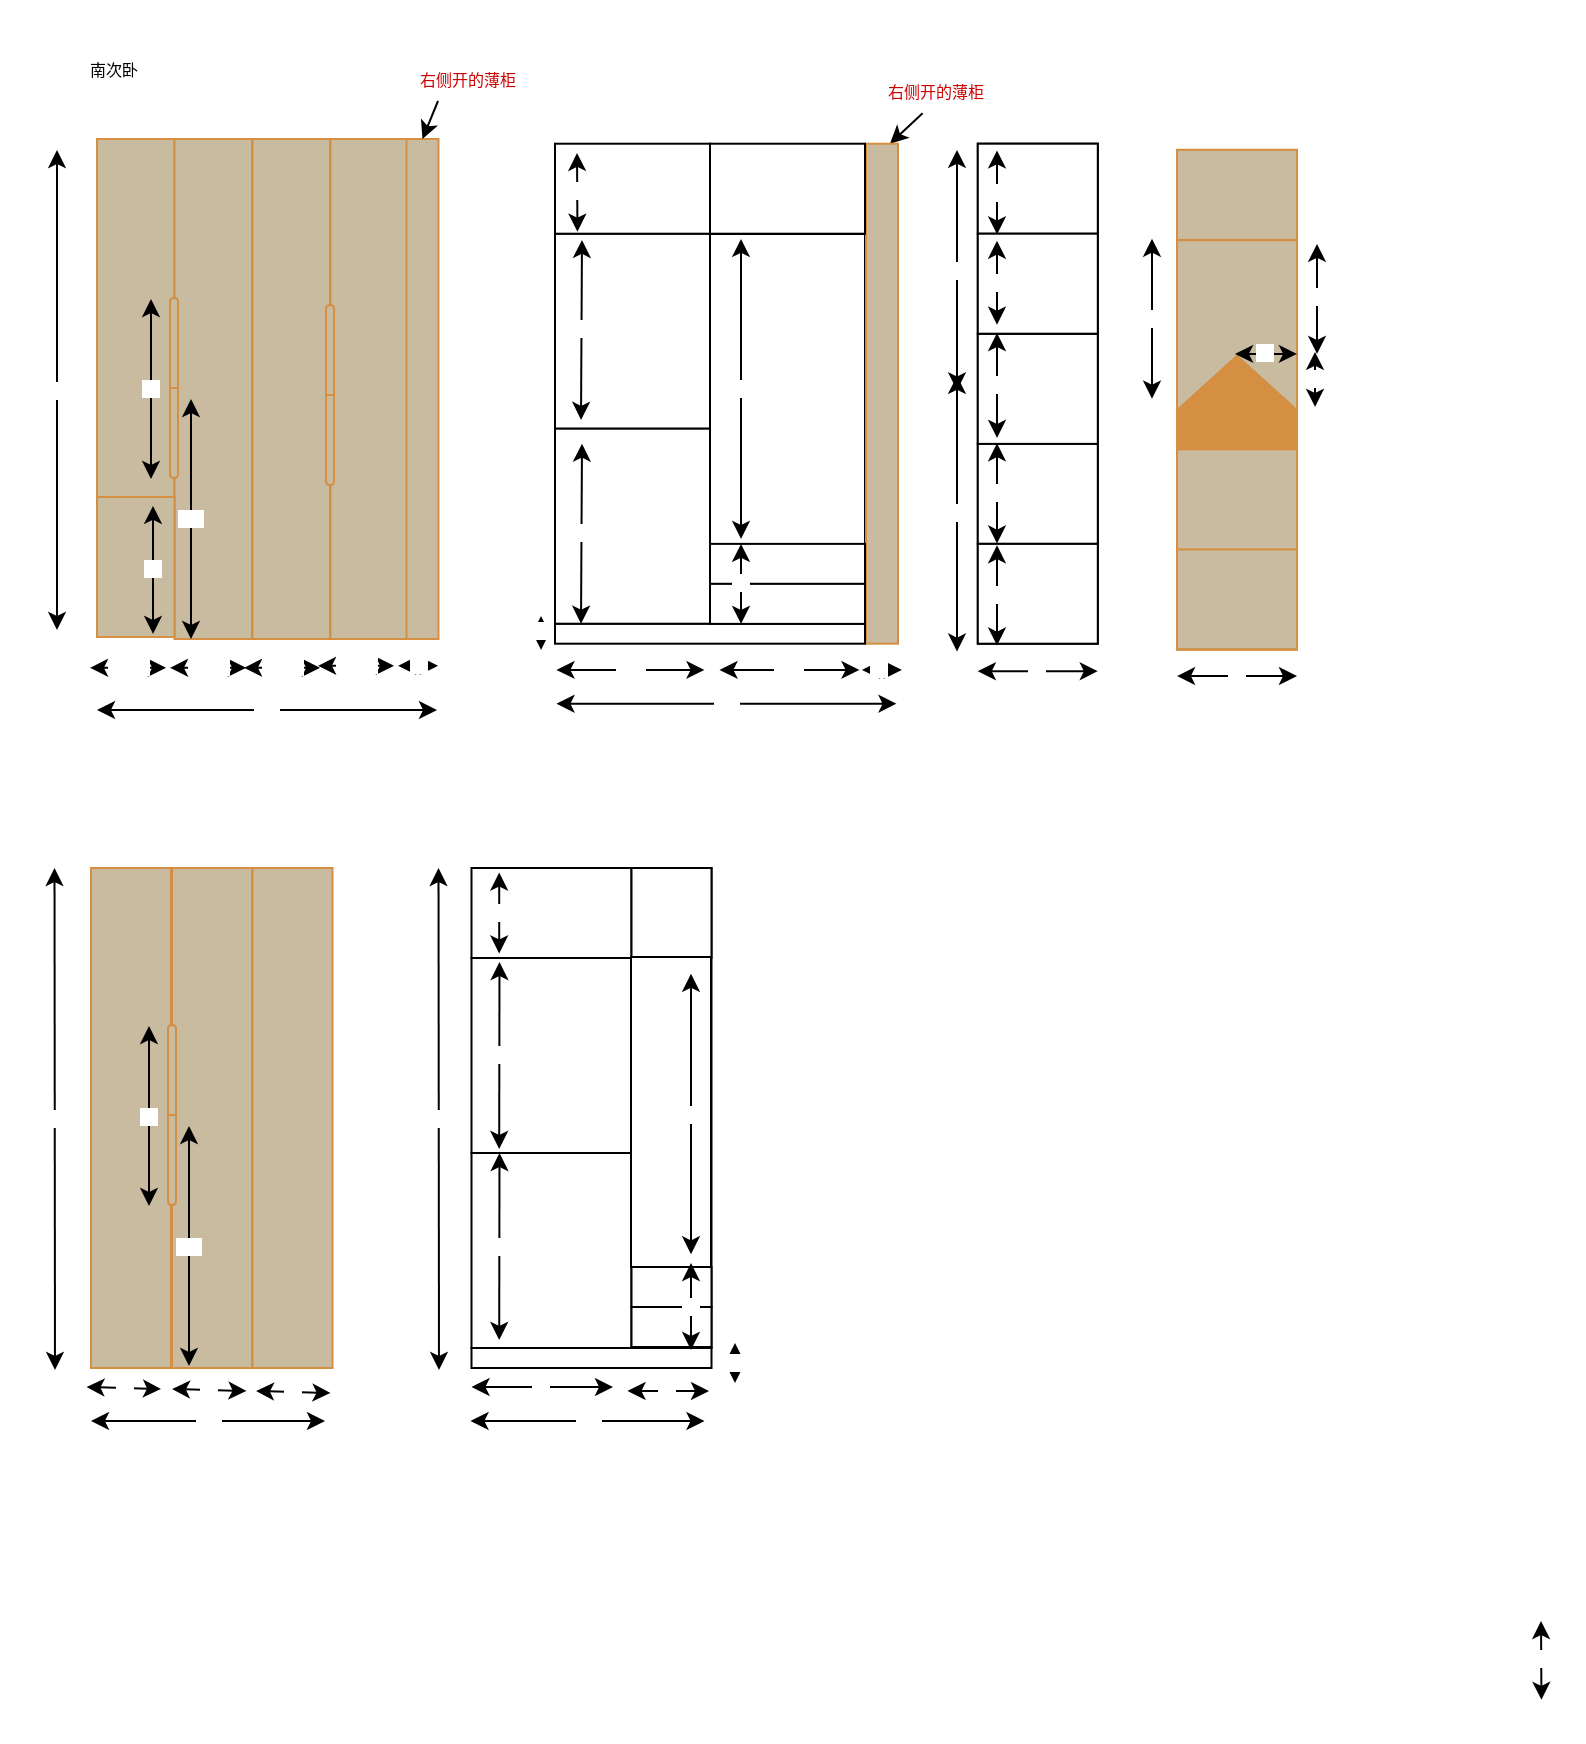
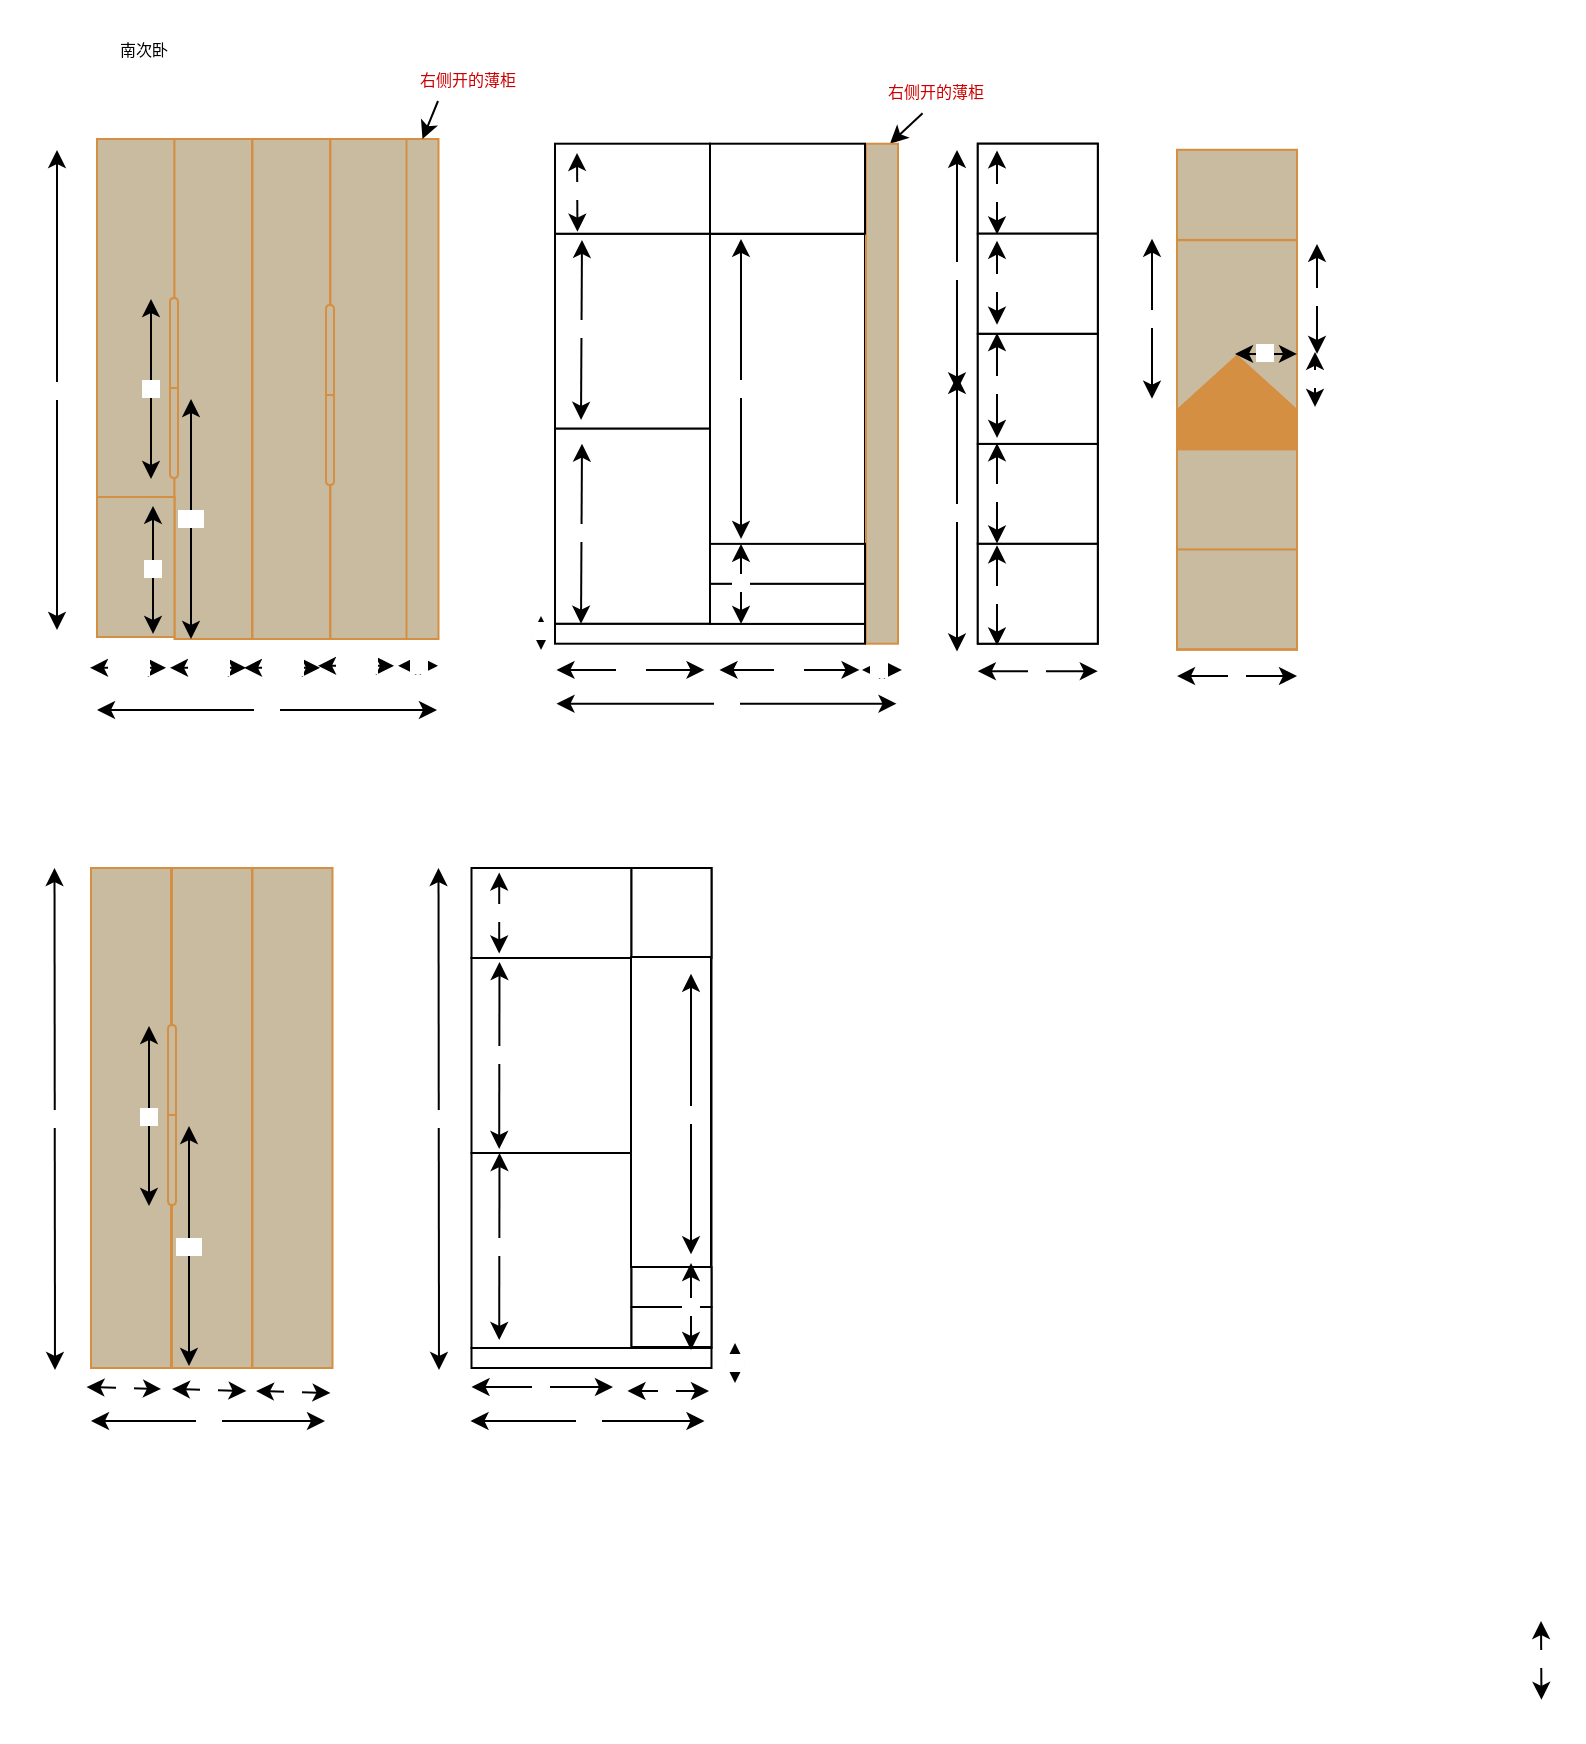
node "南次卧": moved (115, 71) -> (145, 51)
